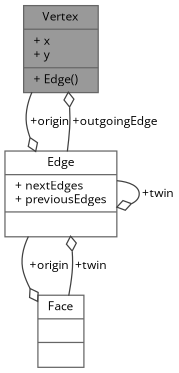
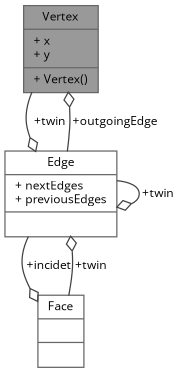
node "Vertex": text "+ Edge()" -> "+ Vertex()"
edge "Vertex" -> "Edge": label " +origin" -> " +twin"
edge "Edge" -> "Face": label " +origin" -> " +incidet"
